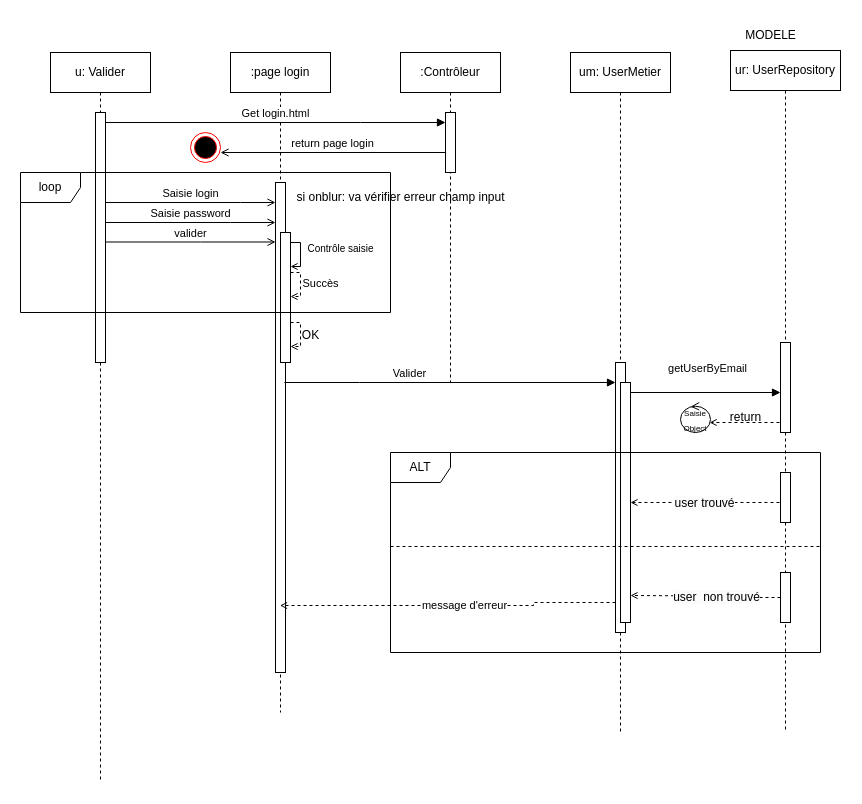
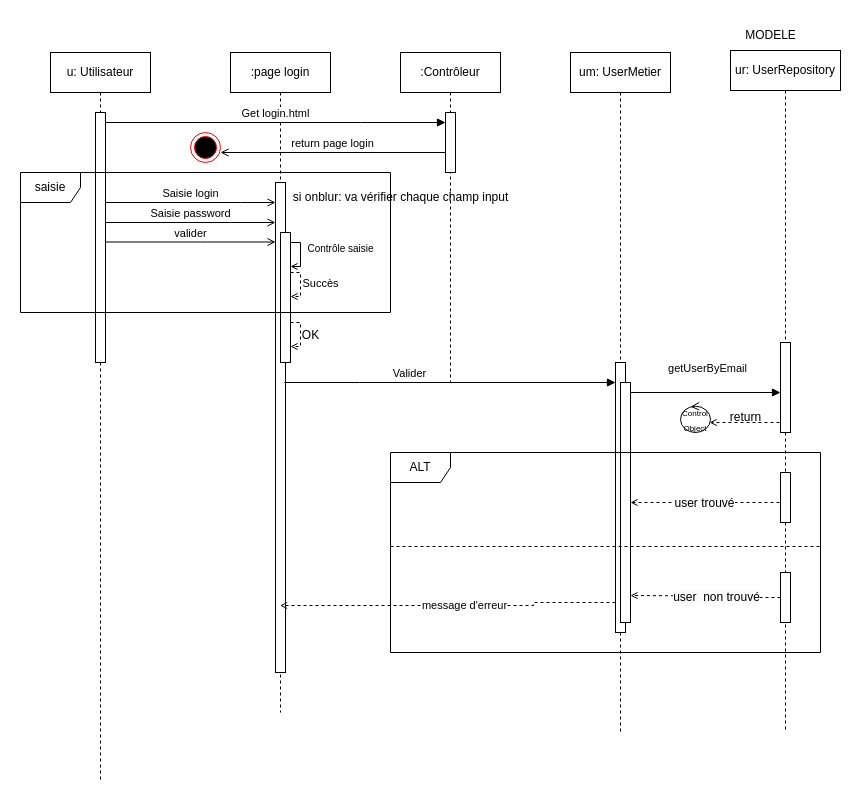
node "u: Valider": label "u: Valider" -> "u: Utilisateur"
node "loop": label "loop" -> "saisie"
node "si onblur: va vérifier erreur champ input": label "si onblur: va vérifier erreur champ input" -> "si onblur: va vérifier chaque champ input"
node "Saisie Object": label "Saisie Object" -> "Control Object"
